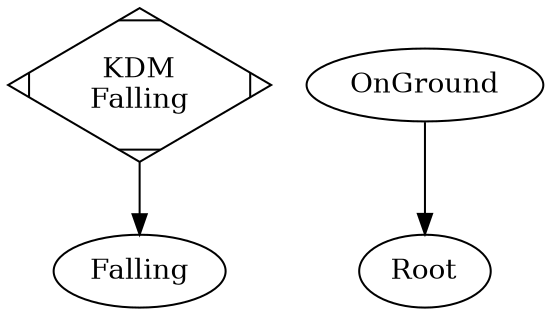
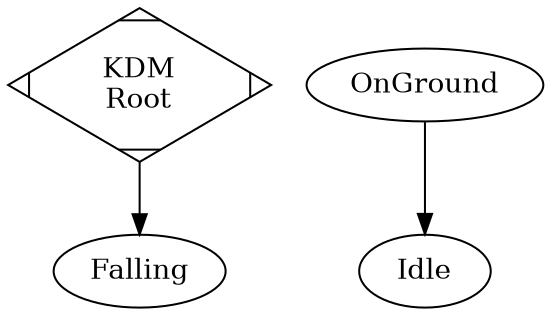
node "KDM Falling": label "KDM Falling" -> "KDM Root"
node "Root": label "Root" -> "Idle"
